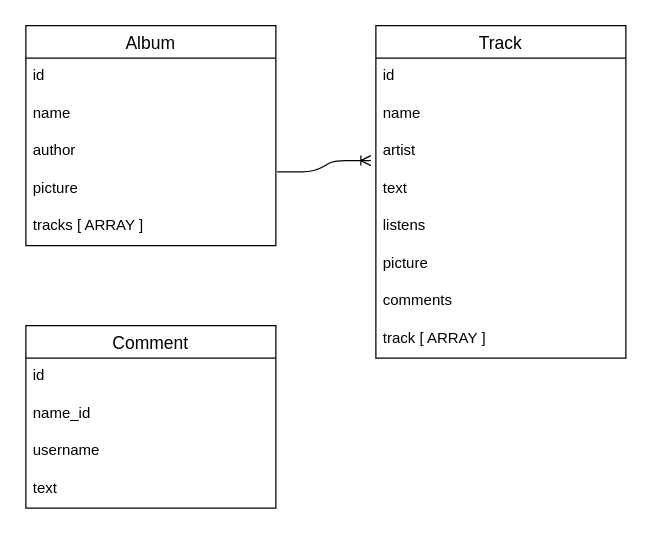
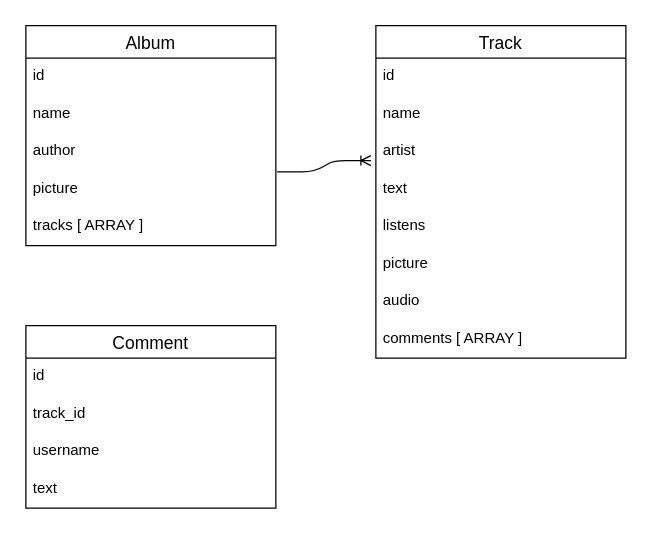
node "comments": label "comments" -> "audio"
node "track [ ARRAY ]": label "track [ ARRAY ]" -> "comments [ ARRAY ]"
node "name_id": label "name_id" -> "track_id"
